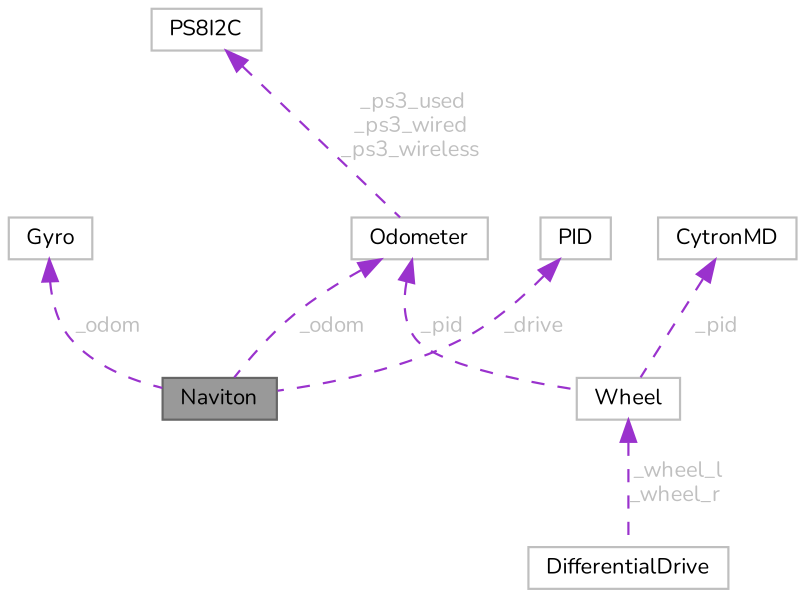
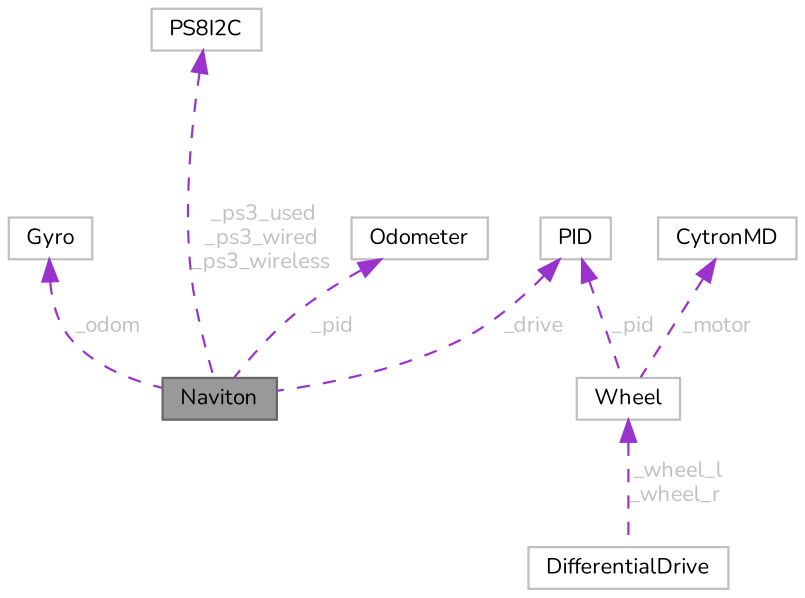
edge "Odometer" -> "PS8I2C": now "Naviton" -> "PS8I2C"
edge "Naviton" -> "Odometer": label " _odom" -> " _pid"
edge "Wheel" -> "CytronMD": label " _pid" -> " _motor"
edge "Wheel" -> "Odometer": now "Wheel" -> "PID"
